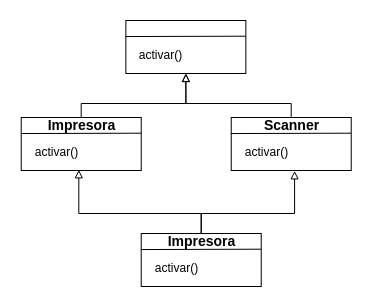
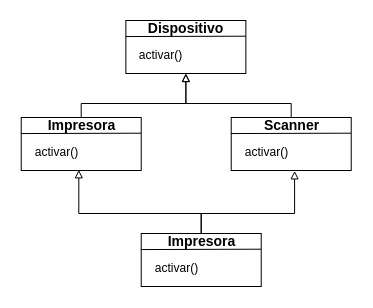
node "Dispositivo": added
